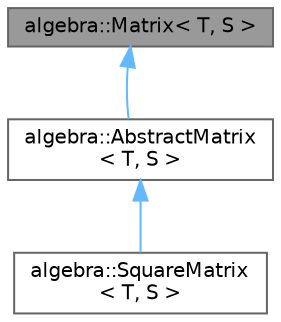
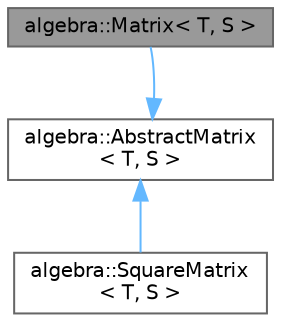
edge "algebra::AbstractMatrix < T, S >" -> "algebra::Matrix< T, S >": reversed
